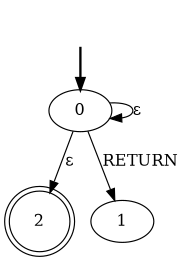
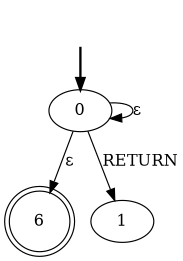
node "2": label "2" -> "6"
